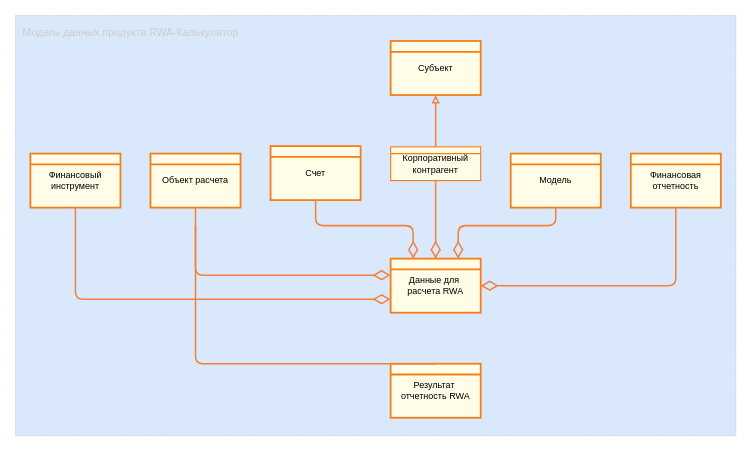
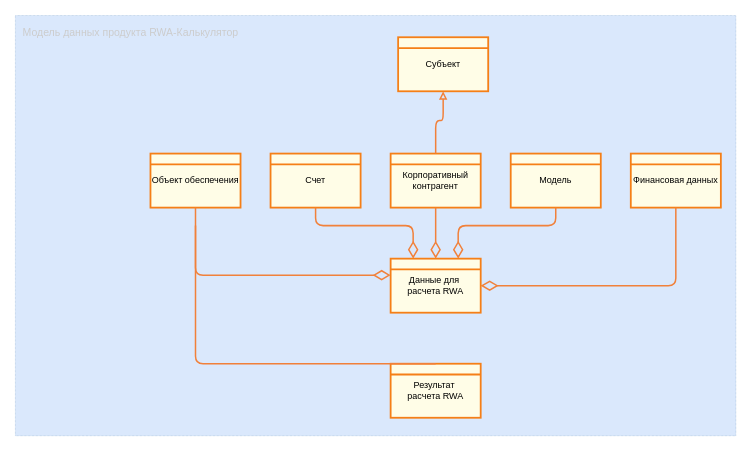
node "Субъект": moved (435, 68) -> (443, 64)
node "Корпоративный контрагент": size 90x56 -> 90x90
node "Счет": moved (315, 173) -> (315, 180)
node "Финансовый инструмент": removed
node "Объект расчета": label "Объект расчета" -> "Объект обеспечения"
node "Финансовая отчетность": label "Финансовая отчетность" -> "Финансовая данных"
edge "Финансовый инструмент" -> "Данные для расчета RWA": removed
node "Результат отчетность RWA": label "Результат отчетность RWA" -> "Результат расчета RWA"
